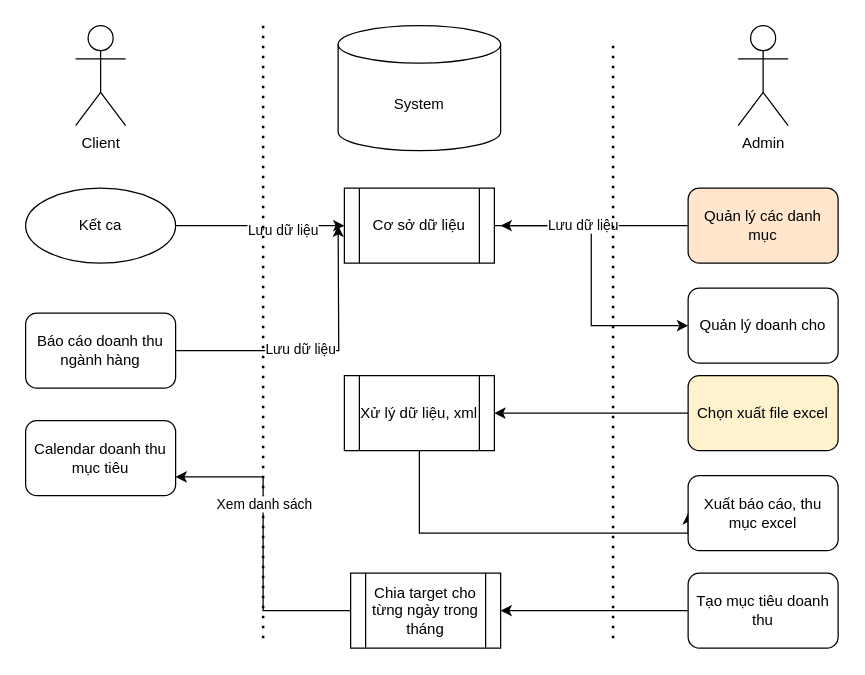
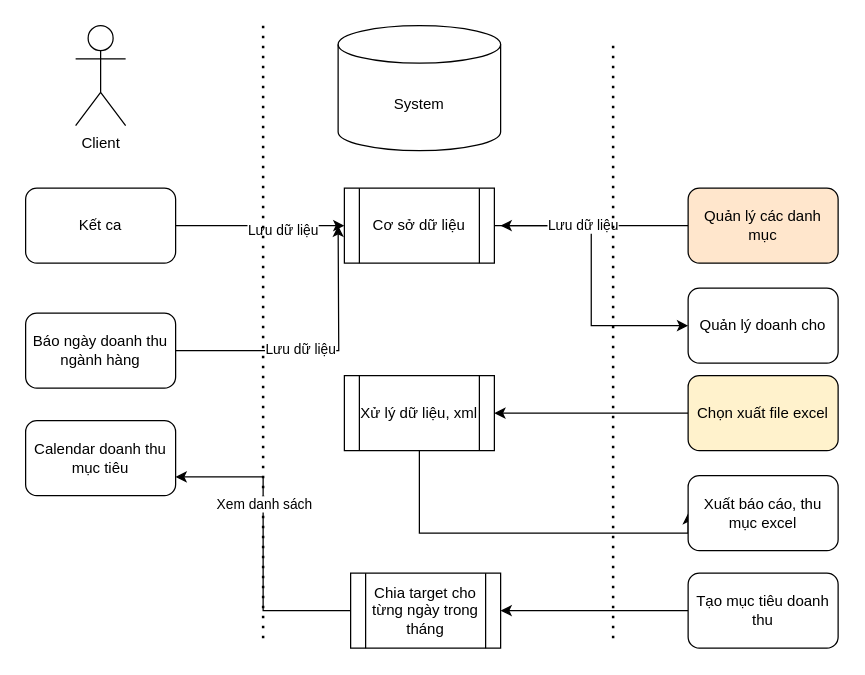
node "Admin": removed
node "Kết ca": shape ellipse -> rounded rectangle
node "Báo cáo doanh thu ngành hàng": label "Báo cáo doanh thu ngành hàng" -> "Báo ngày doanh thu ngành hàng"
